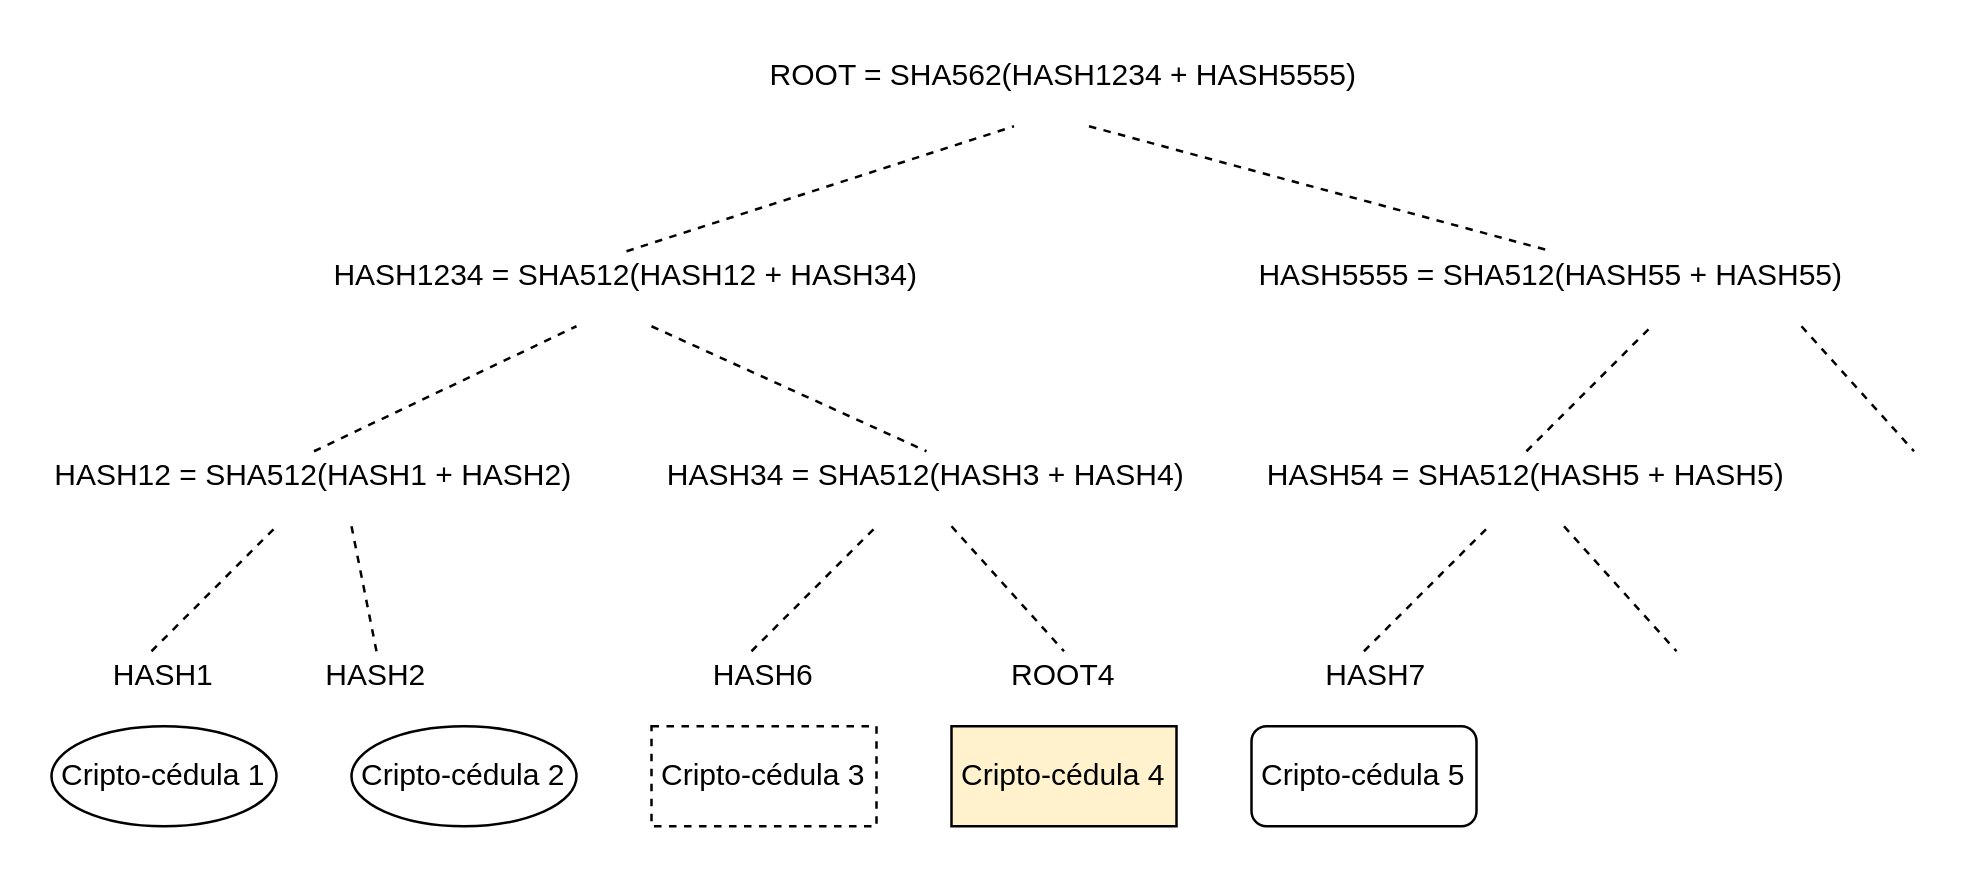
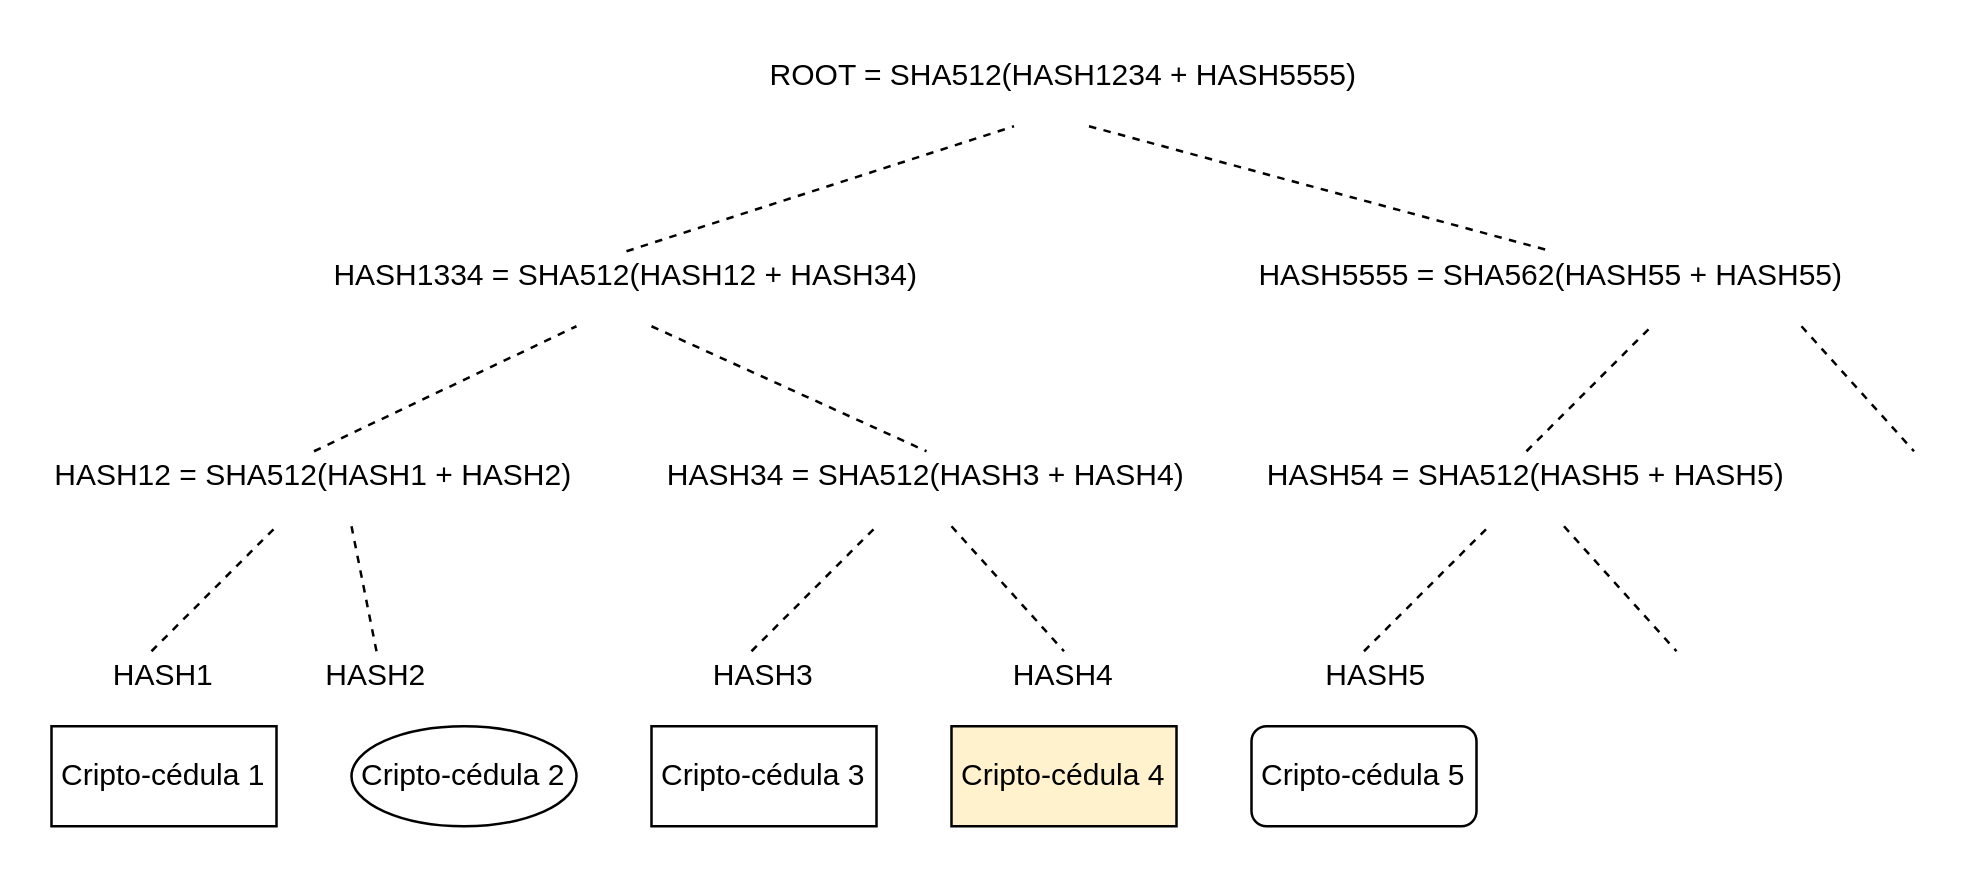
node "ROOT = SHA562(HASH1234 + HASH5555)": label "ROOT = SHA562(HASH1234 + HASH5555)" -> "ROOT = SHA512(HASH1234 + HASH5555)"
node "HASH1234 = SHA512(HASH12 + HASH34)": label "HASH1234 = SHA512(HASH12 + HASH34)" -> "HASH1334 = SHA512(HASH12 + HASH34)"
node "HASH5555 = SHA512(HASH55 + HASH55)": label "HASH5555 = SHA512(HASH55 + HASH55)" -> "HASH5555 = SHA562(HASH55 + HASH55)"
node "HASH6": label "HASH6" -> "HASH3"
node "ROOT4": label "ROOT4" -> "HASH4"
node "HASH7": label "HASH7" -> "HASH5"
node "Cripto-cédula 1": shape ellipse -> rectangle
node "Cripto-cédula 3": style dashed -> solid
